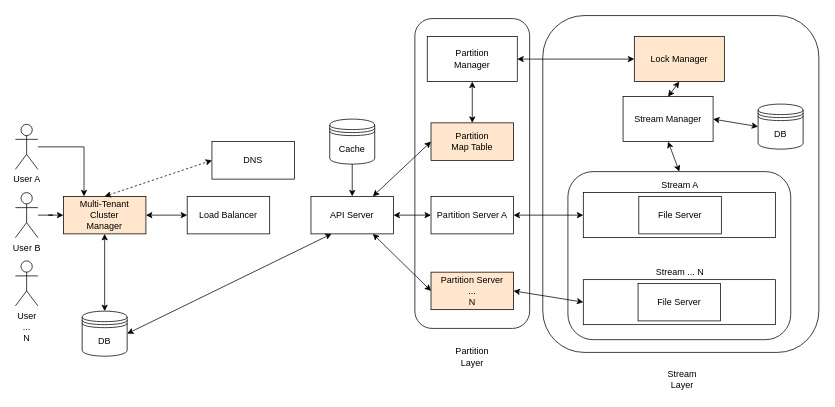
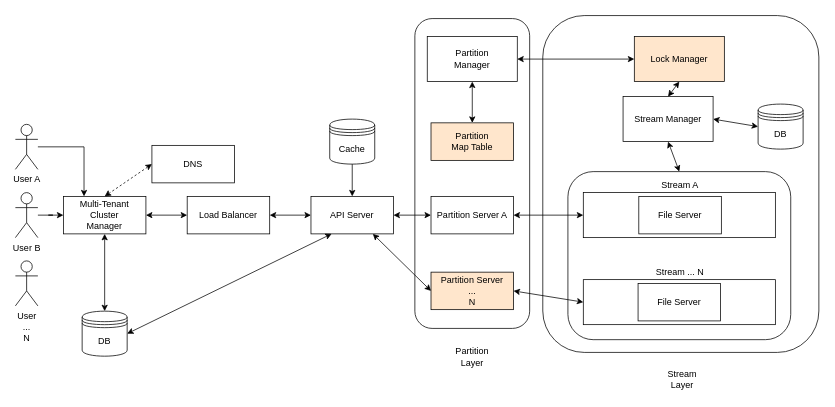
node "DNS": moved (253, 160) -> (193, 164)
edge "Partition Map Table" -- "API Server": removed
node "Multi-Tenant Cluster Manager": fillcolor #ffe6cc -> #ffffff
edge "Load Balancer" -- "API Server": added
